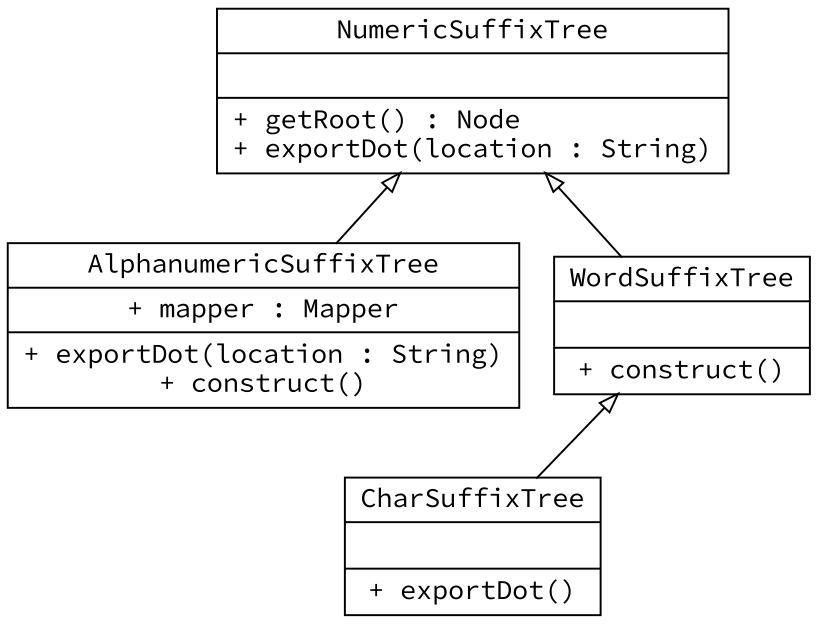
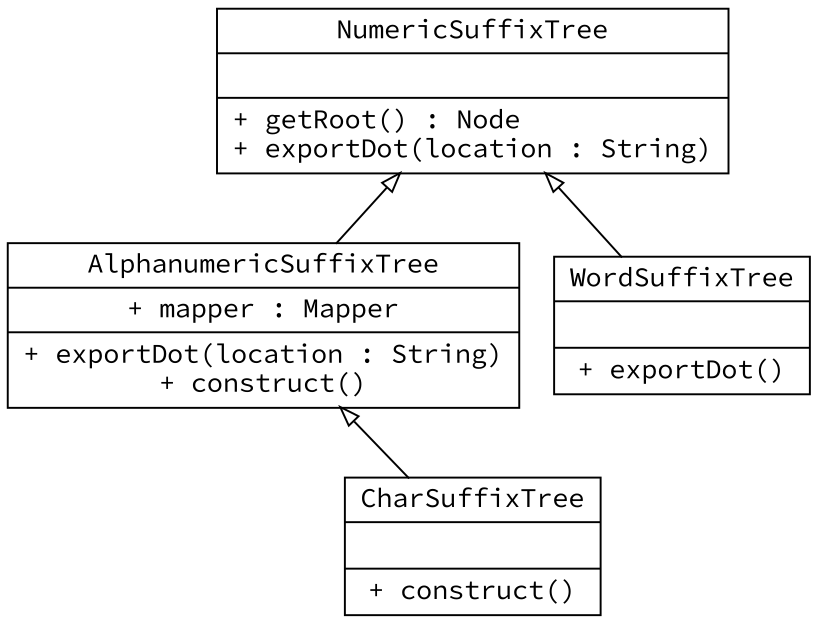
node "WordSuffixTree": text "+ construct()" -> "+ exportDot()"
edge "CharSuffixTree" -> "WordSuffixTree": now "CharSuffixTree" -> "AlphanumericSuffixTree"
node "CharSuffixTree": text "+ exportDot()" -> "+ construct()"
